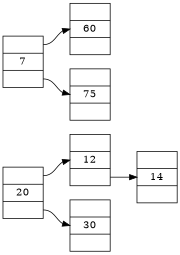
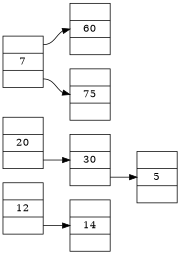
edge "20" -> "12": removed
node "5": added
